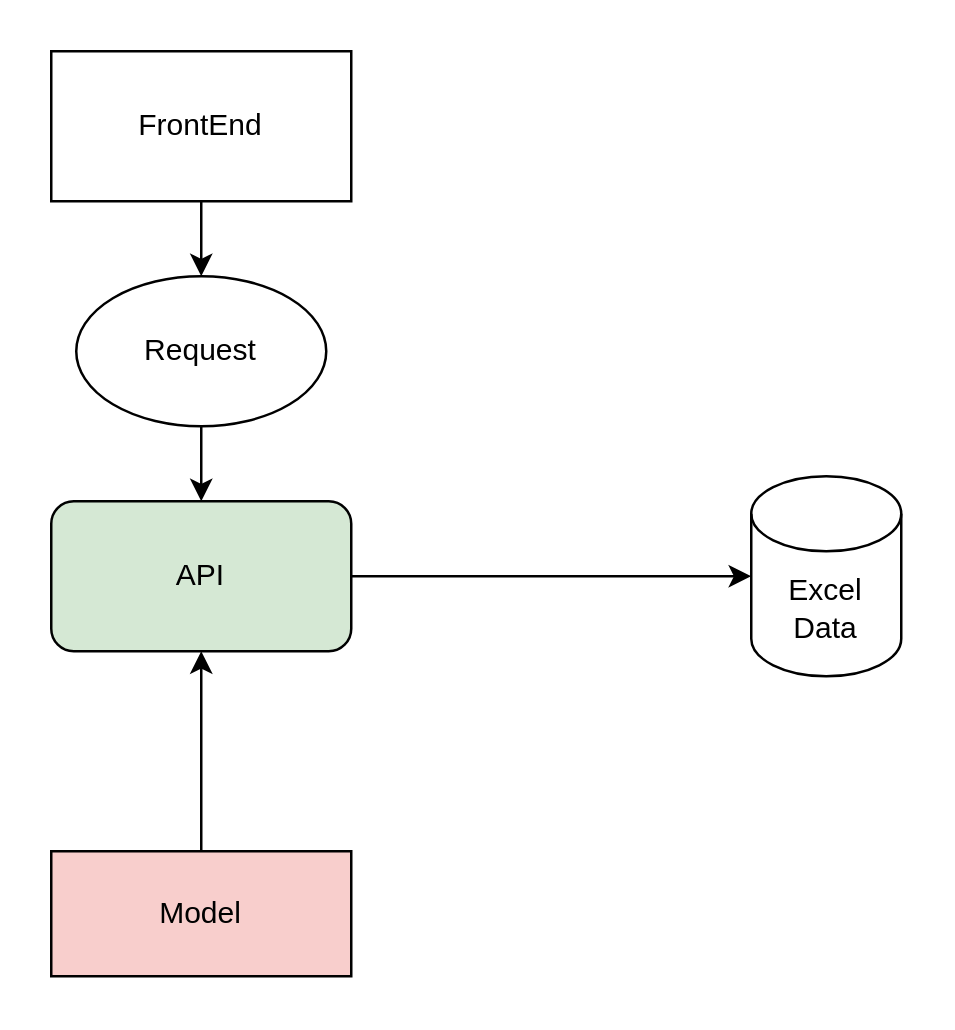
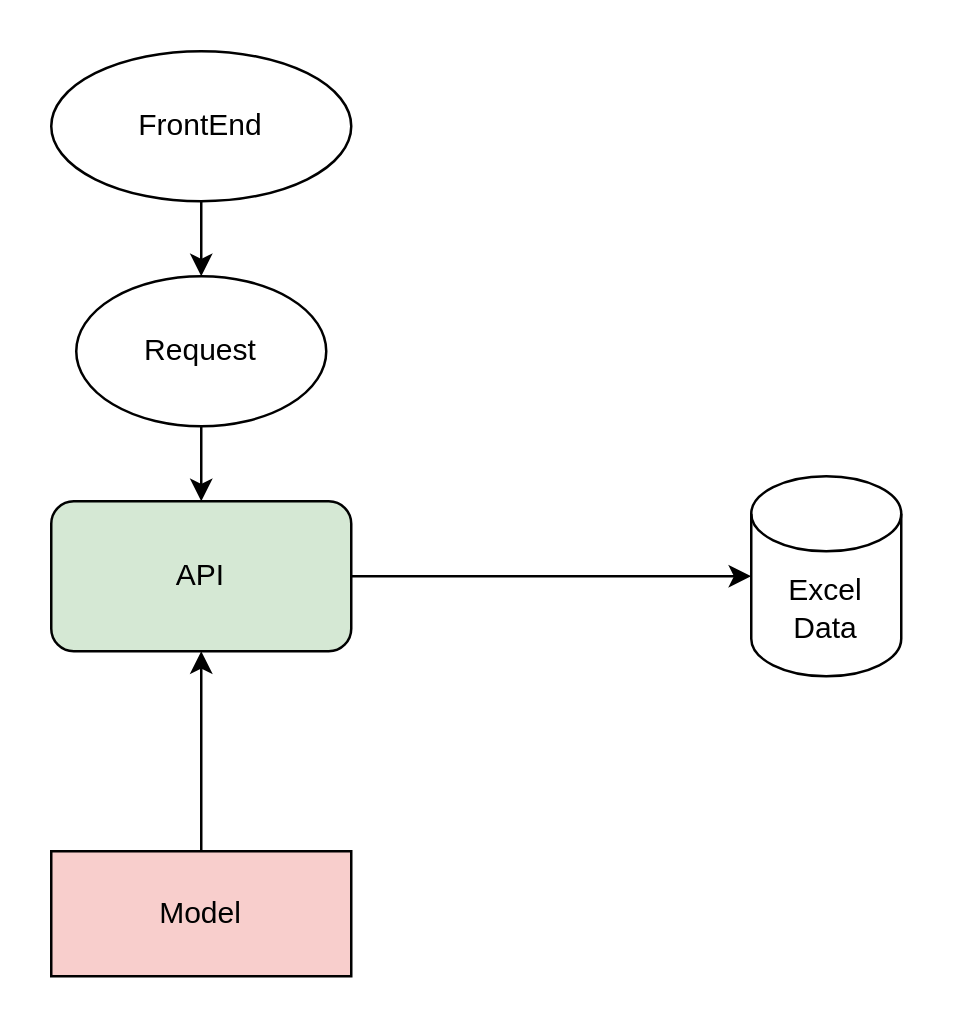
node "FrontEnd": shape rectangle -> ellipse
